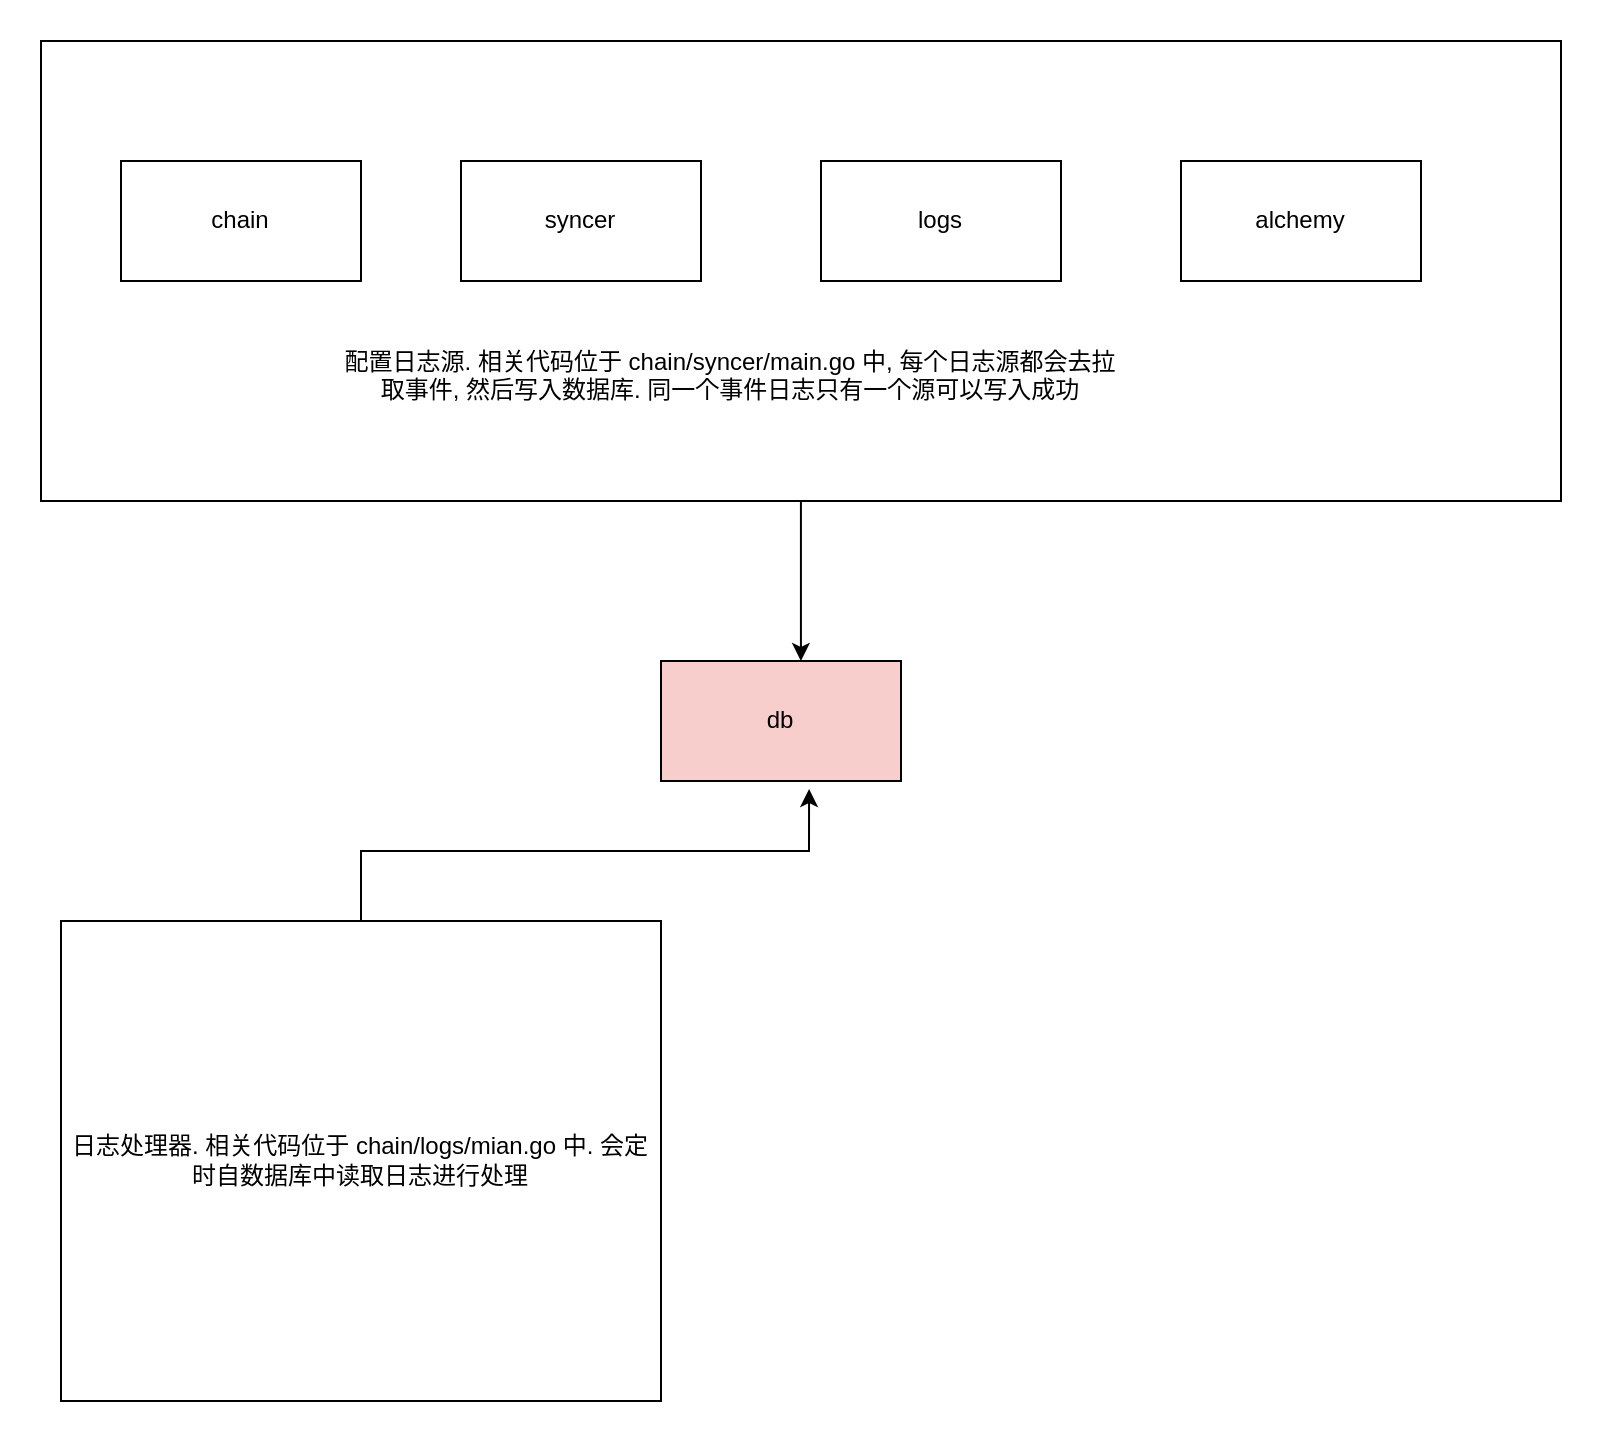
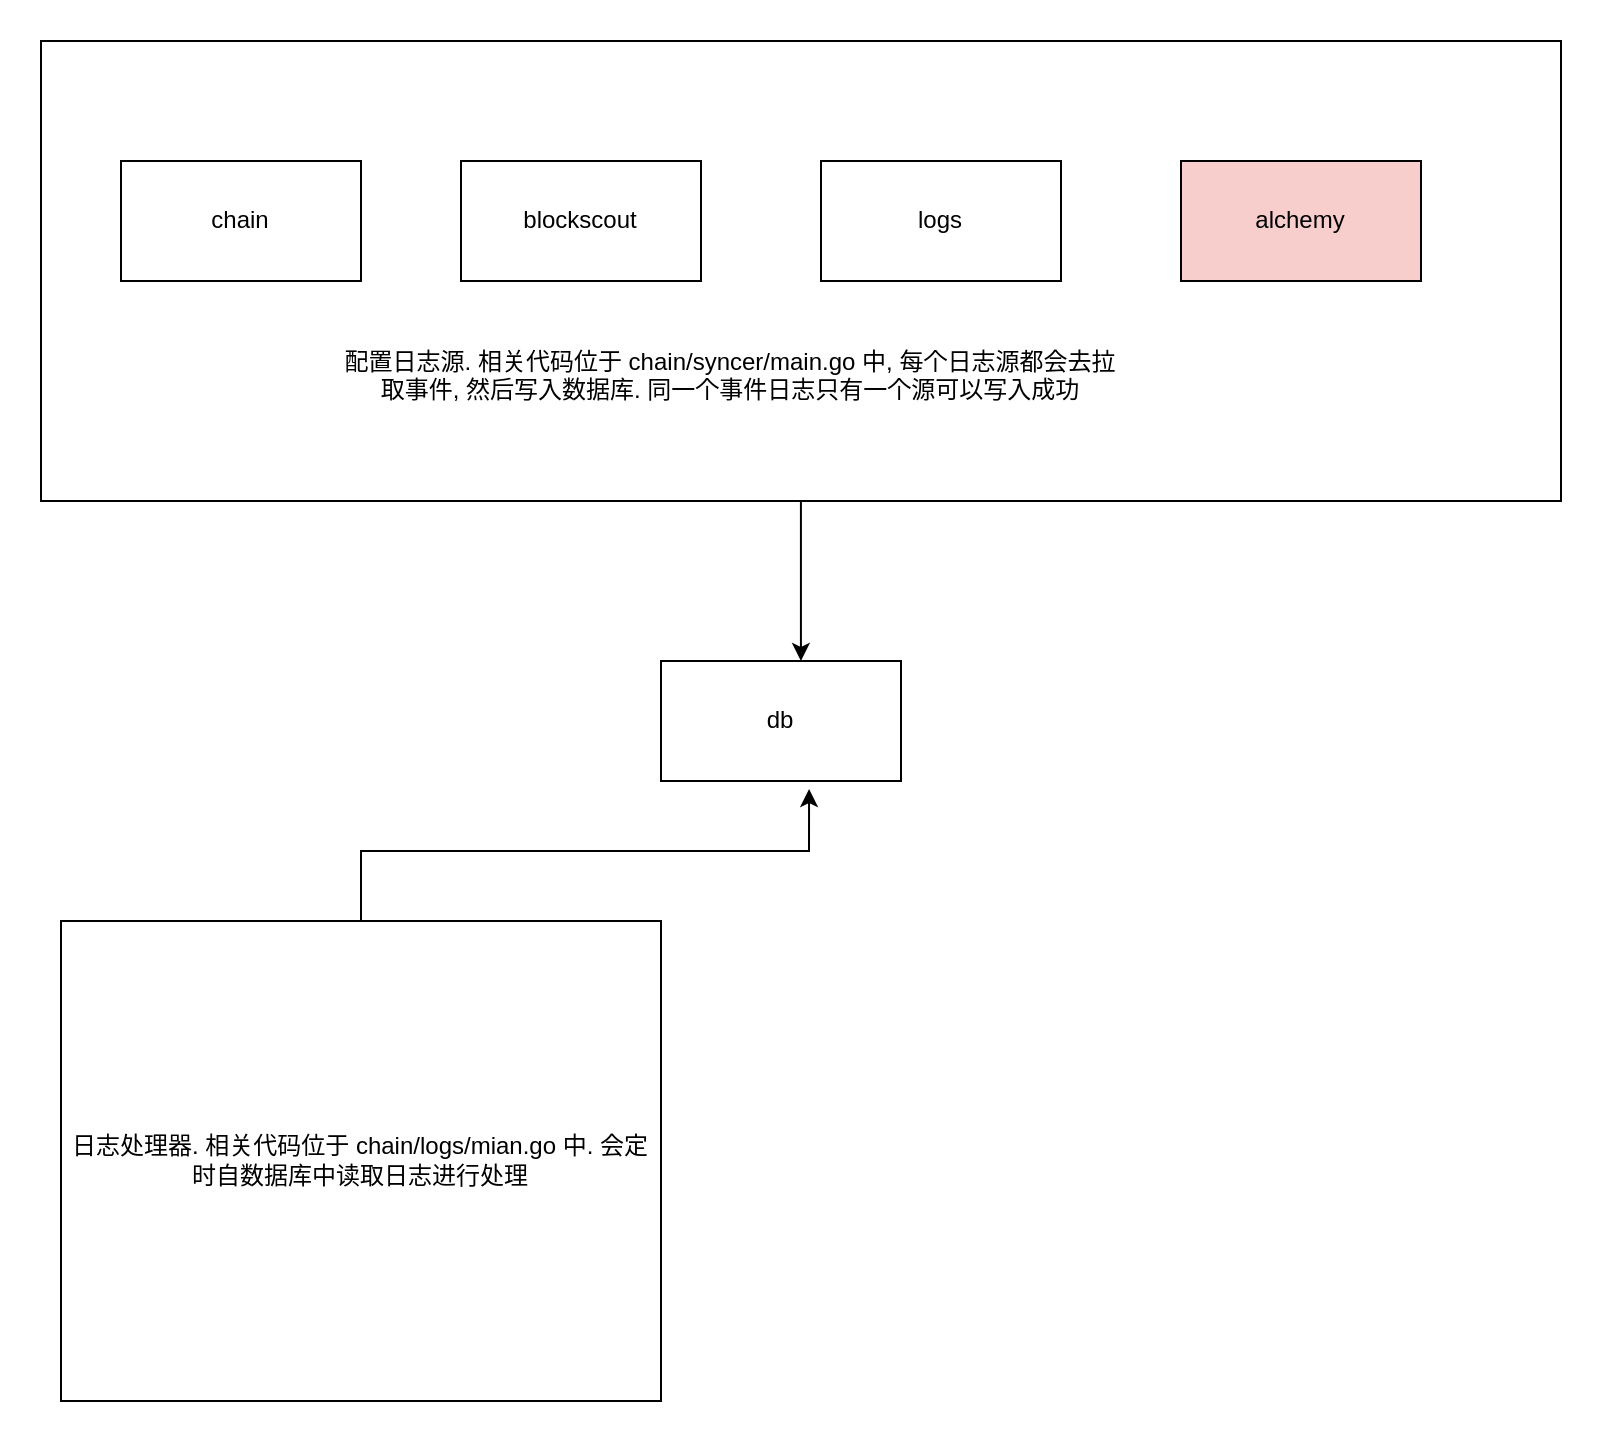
node "syncer": label "syncer" -> "blockscout"
node "alchemy": fillcolor #ffffff -> #f8cecc
node "db": fillcolor #f8cecc -> #ffffff
